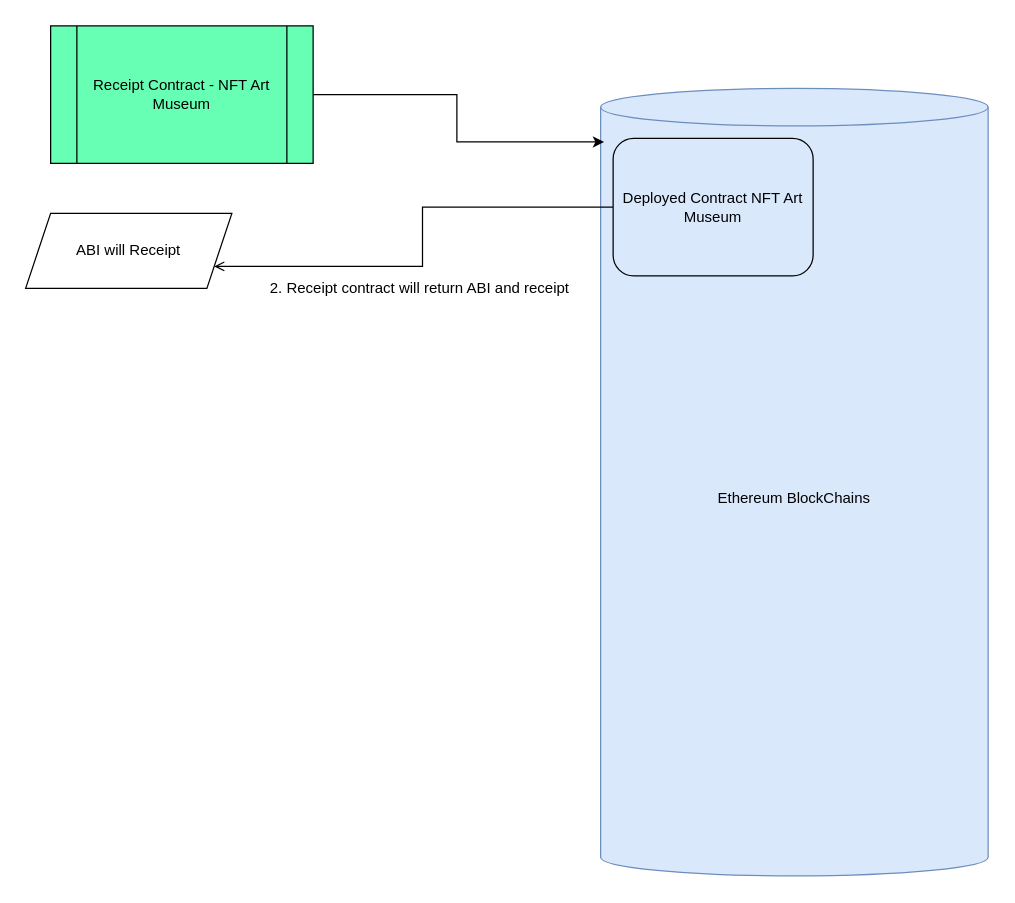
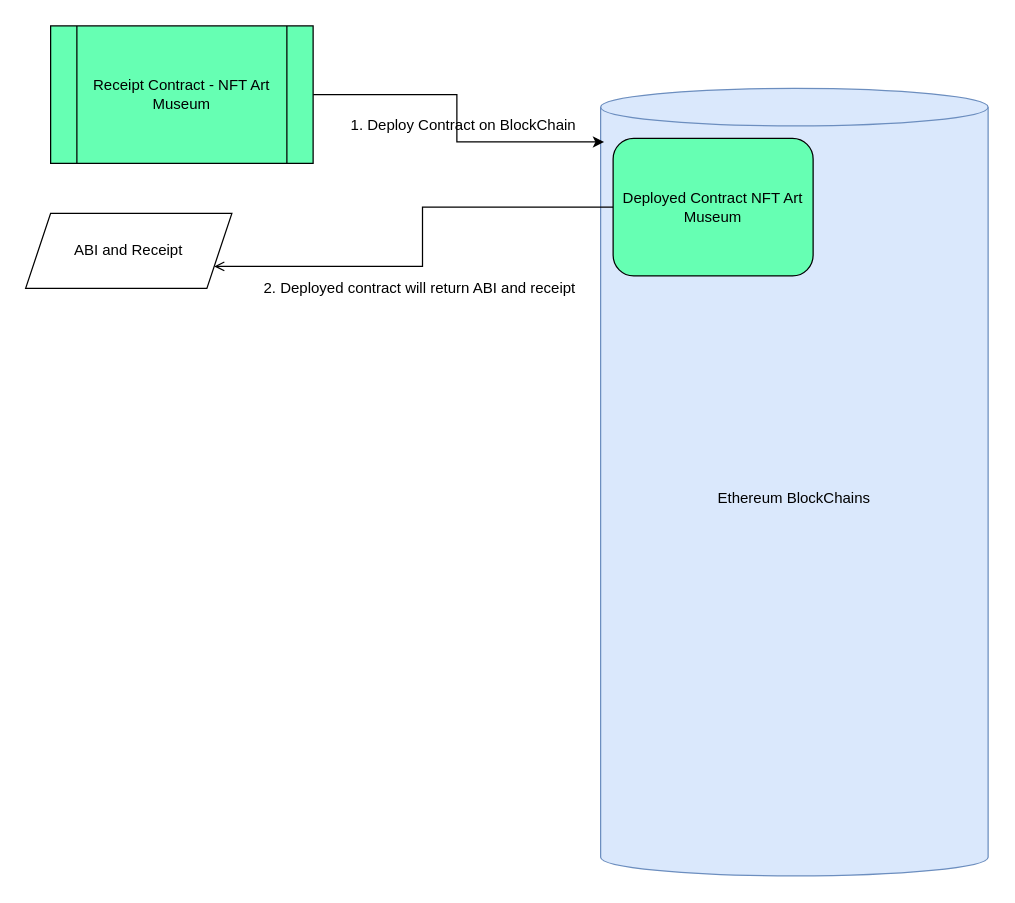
node "1. Deploy Contract on BlockChain": added
node "Deployed Contract NFT Art Museum": fillcolor #dae8fc -> #66ffb3
node "ABI will Receipt": label "ABI will Receipt" -> "ABI and Receipt"
node "2. Receipt contract will return ABI and receipt": label "2. Receipt contract will return ABI and receipt" -> "2. Deployed contract will return ABI and receipt"
